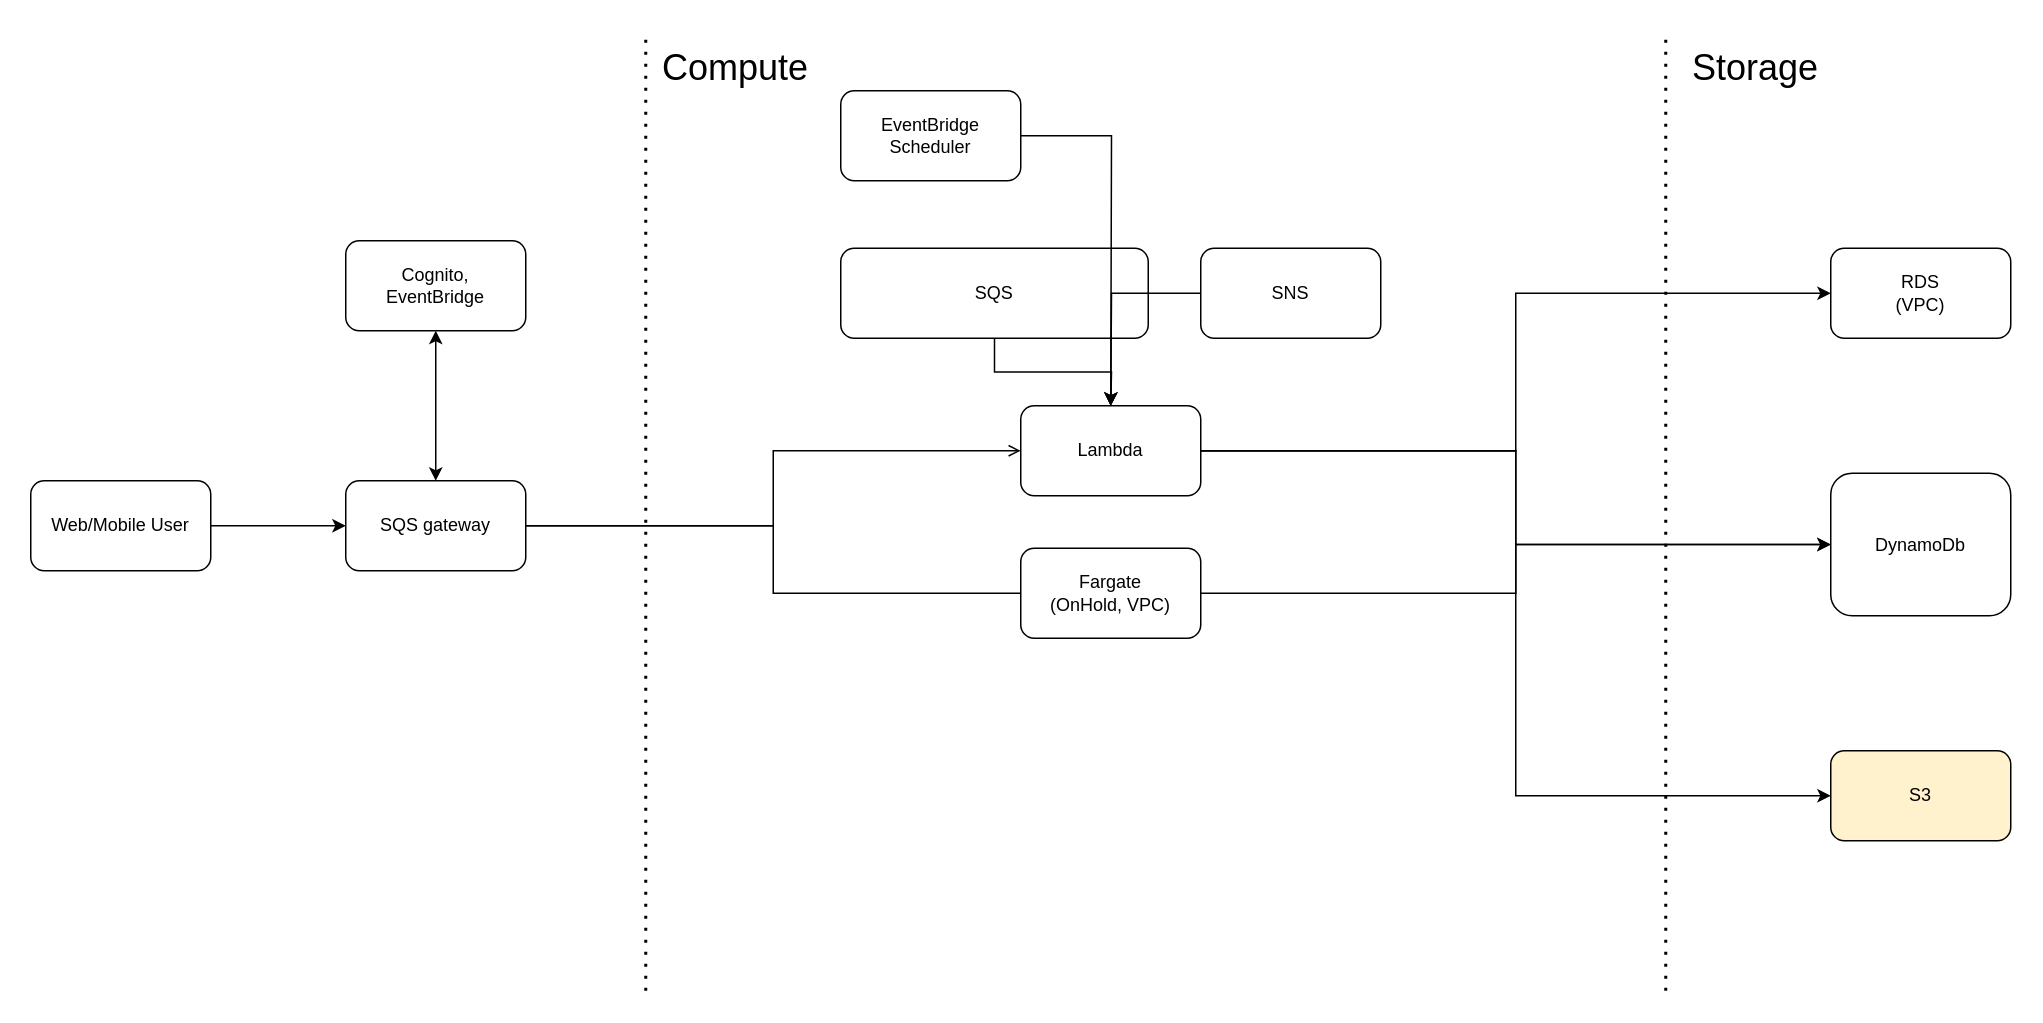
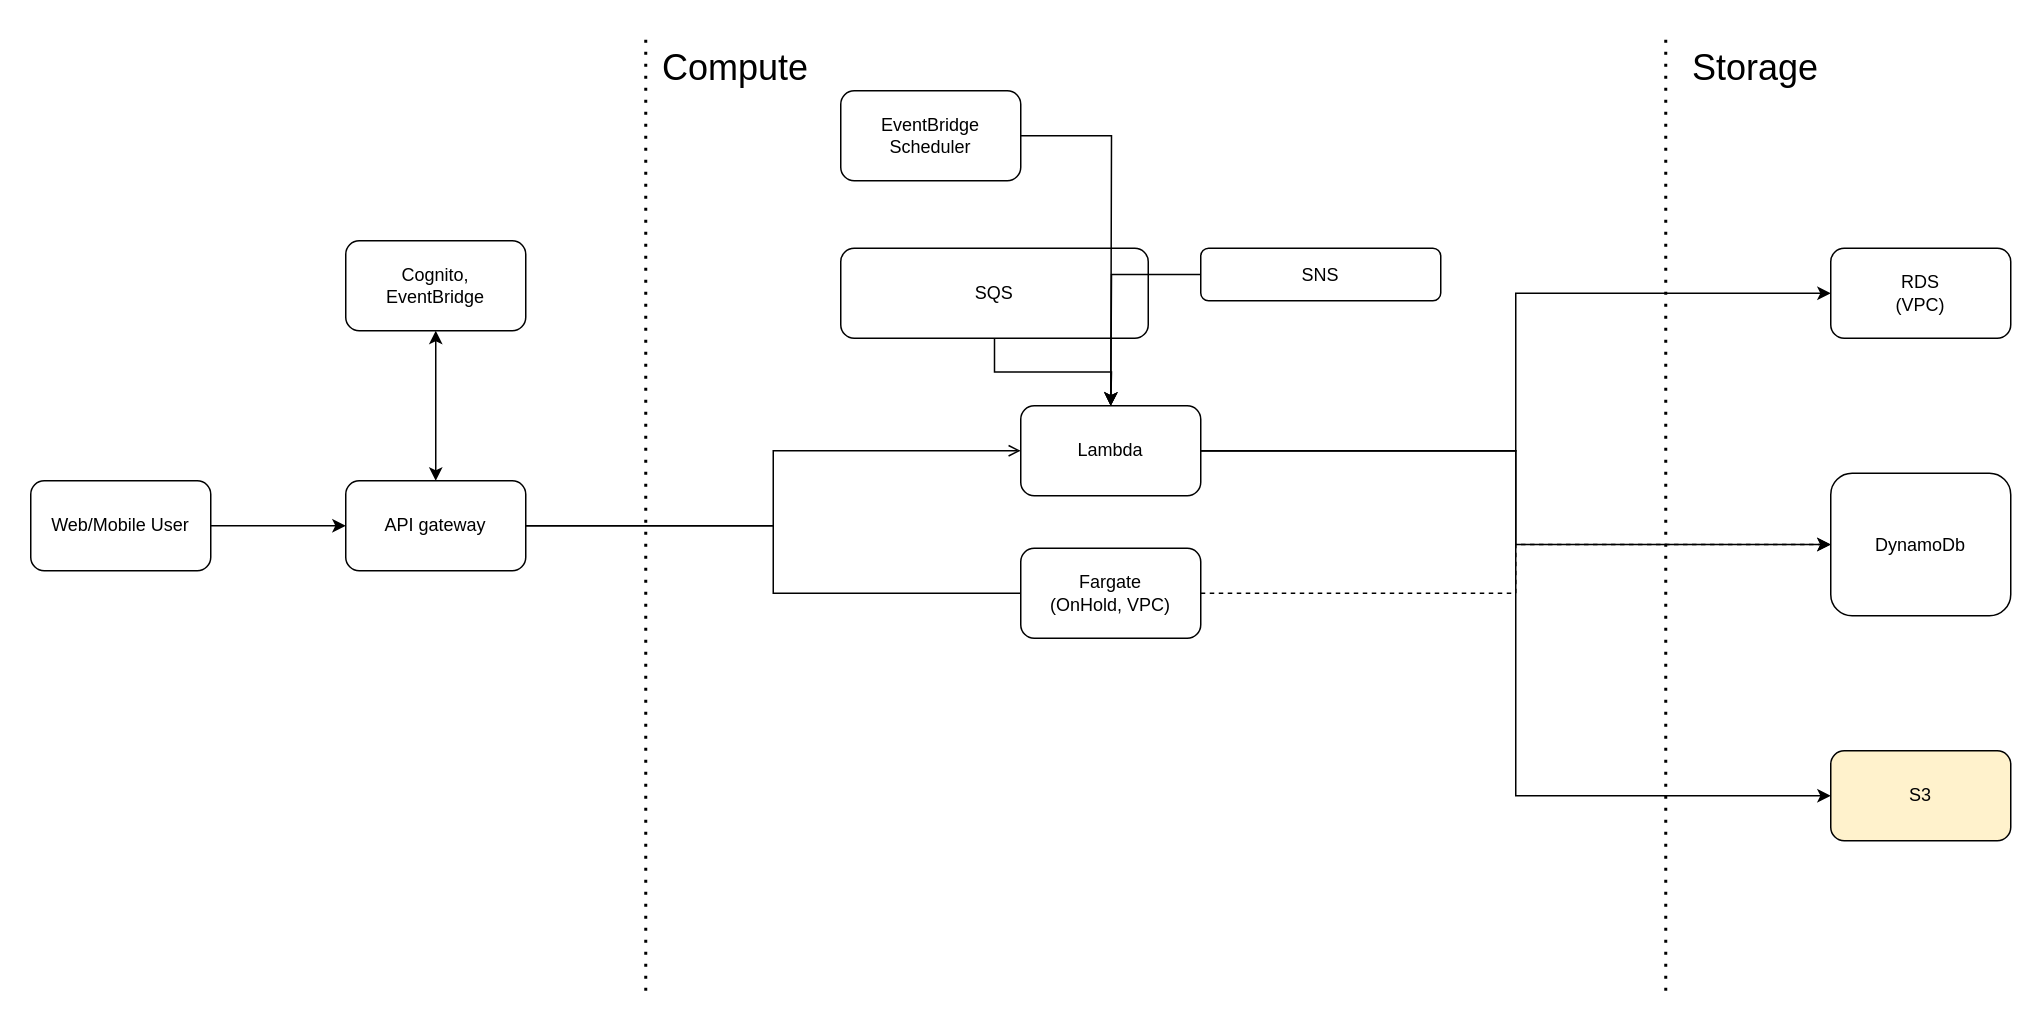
node "SNS": size 180x90 -> 240x53
node "SQS gateway": label "SQS gateway" -> "API gateway"
edge "Fargate (OnHold, VPC)" -> "DynamoDb": style solid -> dashed
